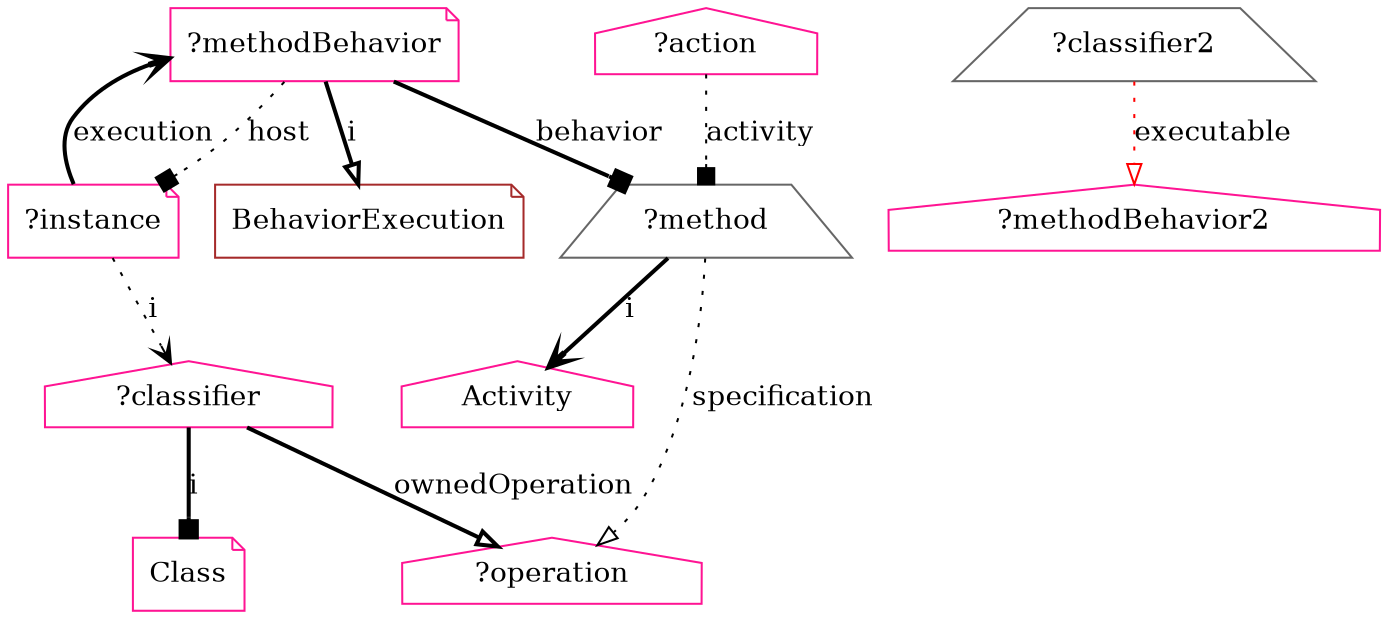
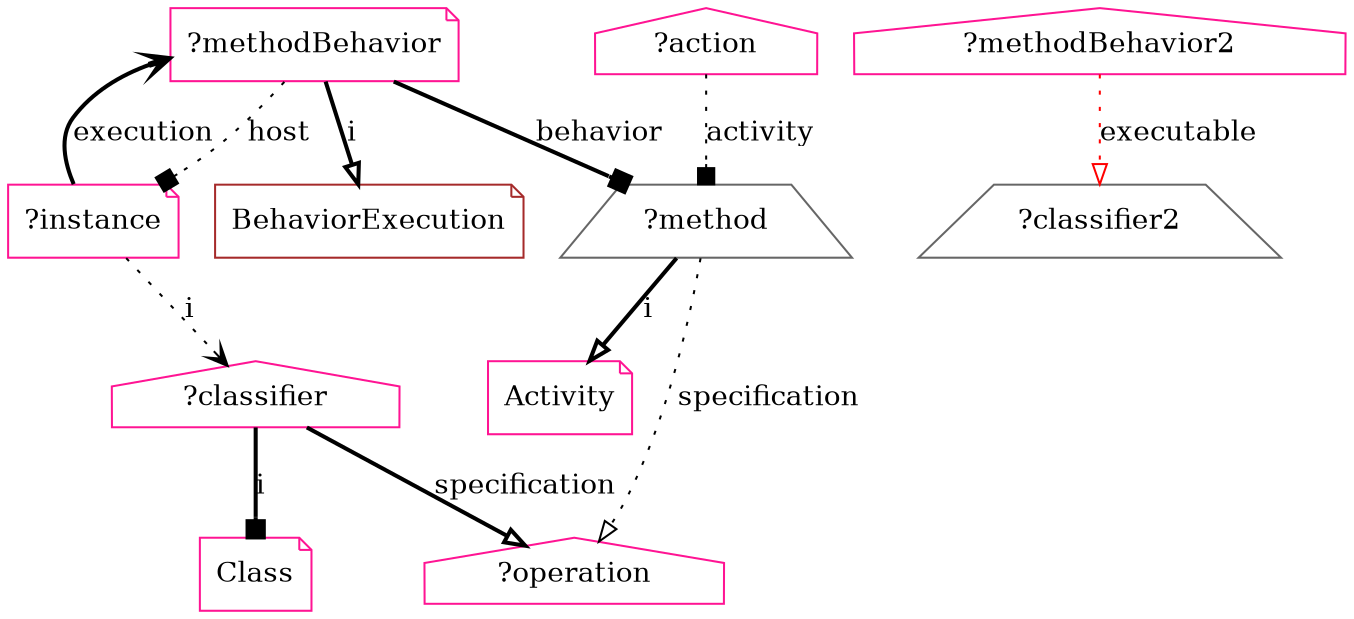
edge "?classifier2" -> "?methodBehavior2": reversed
edge "?method" -> "Activity": arrowhead vee -> onormal
node "Activity": shape house -> note
edge "?classifier" -> "?operation": label "ownedOperation" -> "specification"
